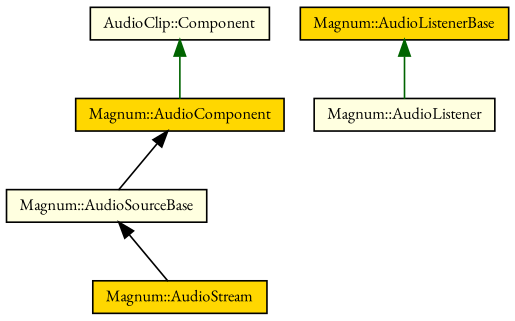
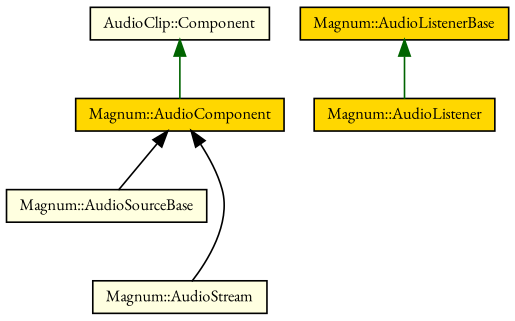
node "Magnum::AudioListener": fillcolor lightyellow -> gold
edge "Magnum::AudioStream" -> "Magnum::AudioSourceBase": now "Magnum::AudioStream" -> "Magnum::AudioComponent"
node "Magnum::AudioStream": fillcolor gold -> lightyellow
